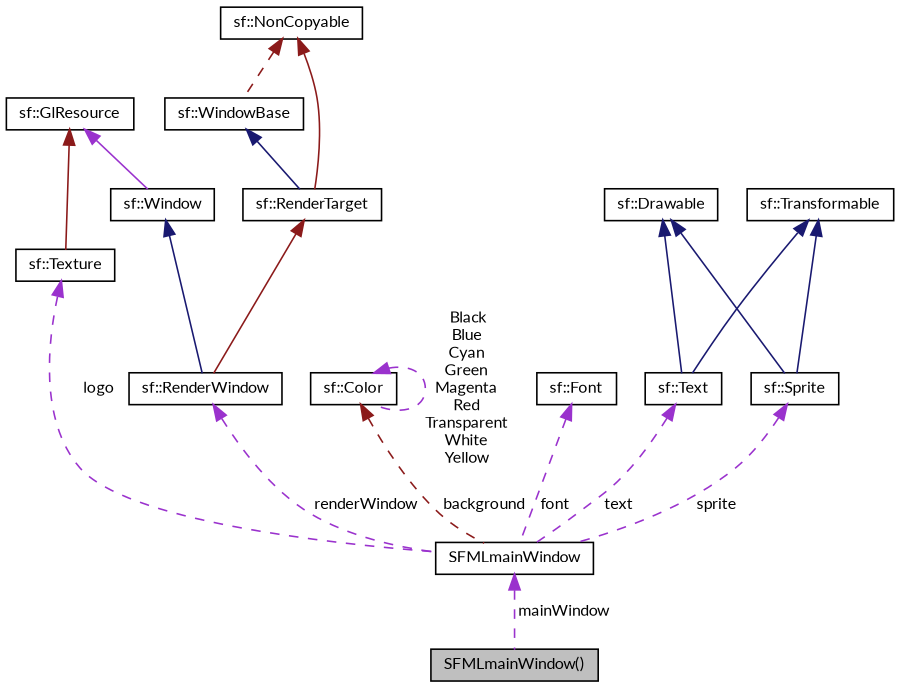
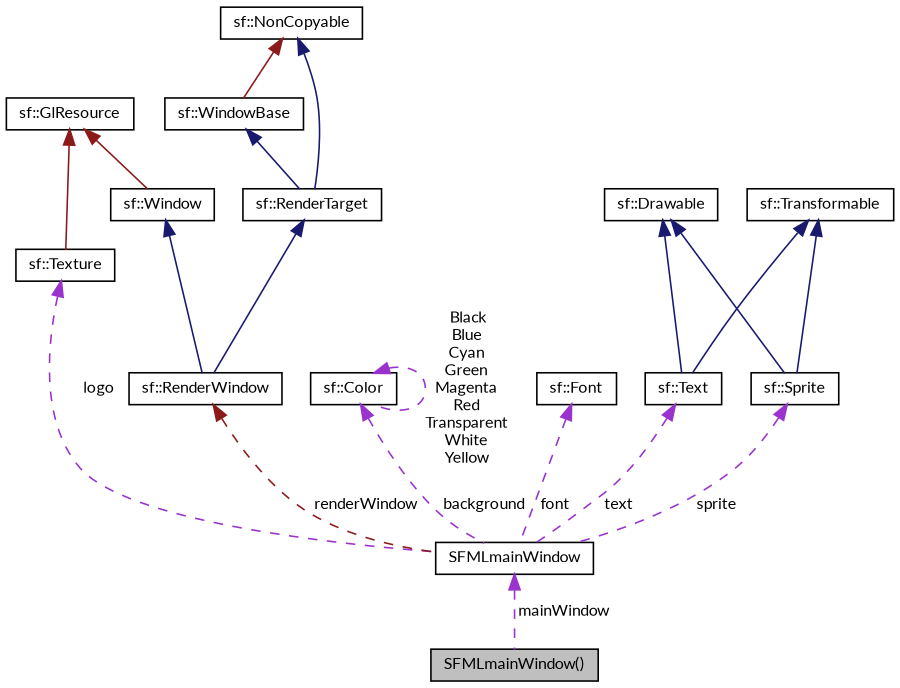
edge "sf::WindowBase" -> "sf::NonCopyable": style dashed -> solid
edge "sf::RenderTarget" -> "sf::NonCopyable": color firebrick4 -> midnightblue
edge "sf::Window" -> "sf::GlResource": color darkorchid3 -> firebrick4
edge "sf::RenderWindow" -> "sf::RenderTarget": color firebrick4 -> midnightblue
edge "SFMLmainWindow" -> "sf::Color": color firebrick4 -> darkorchid3
edge "SFMLmainWindow" -> "sf::RenderWindow": color darkorchid3 -> firebrick4
